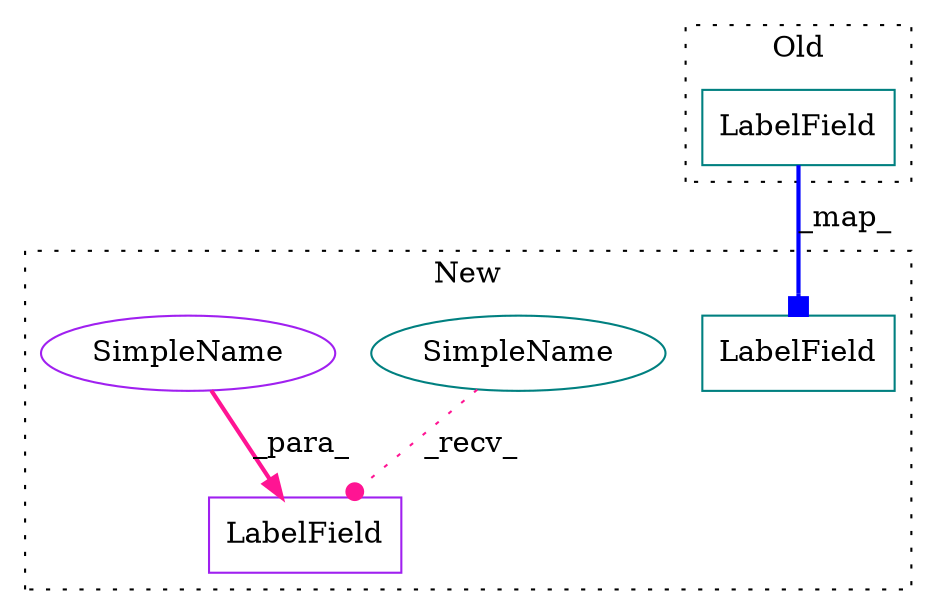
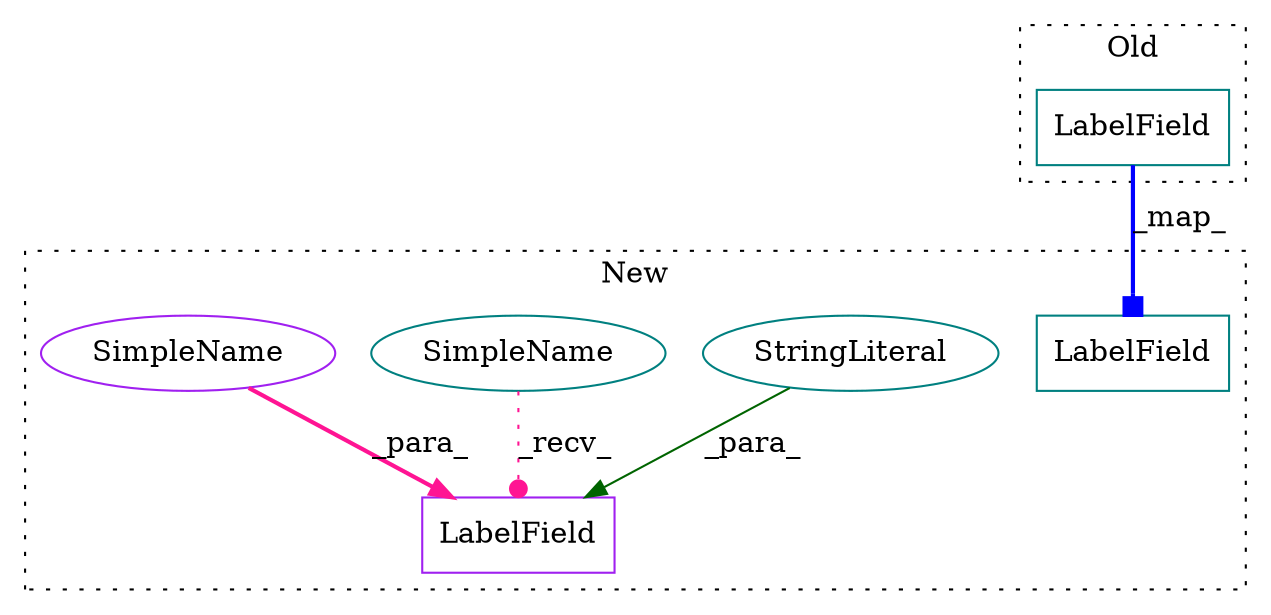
node "StringLiteral": added
